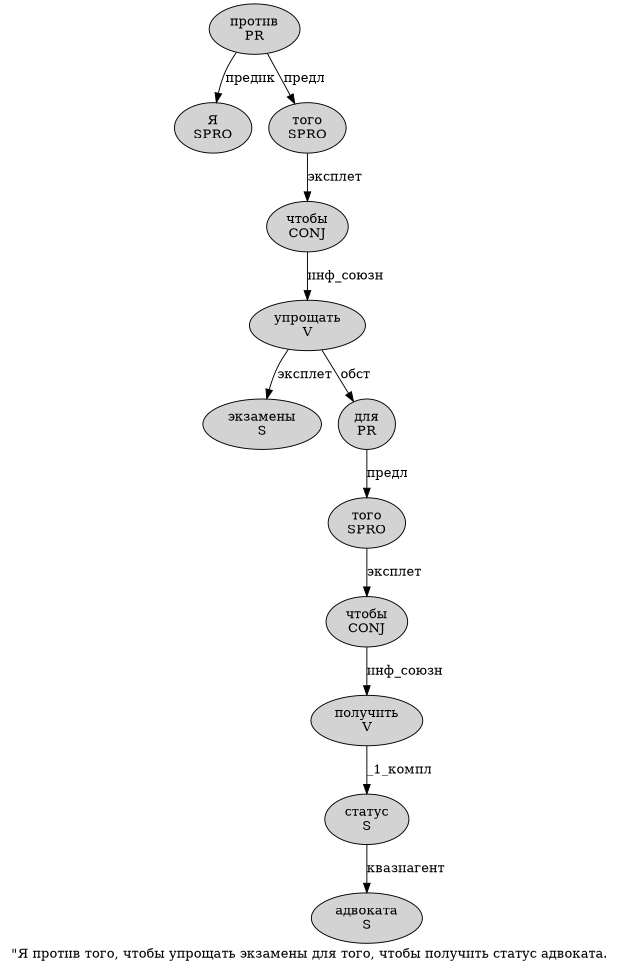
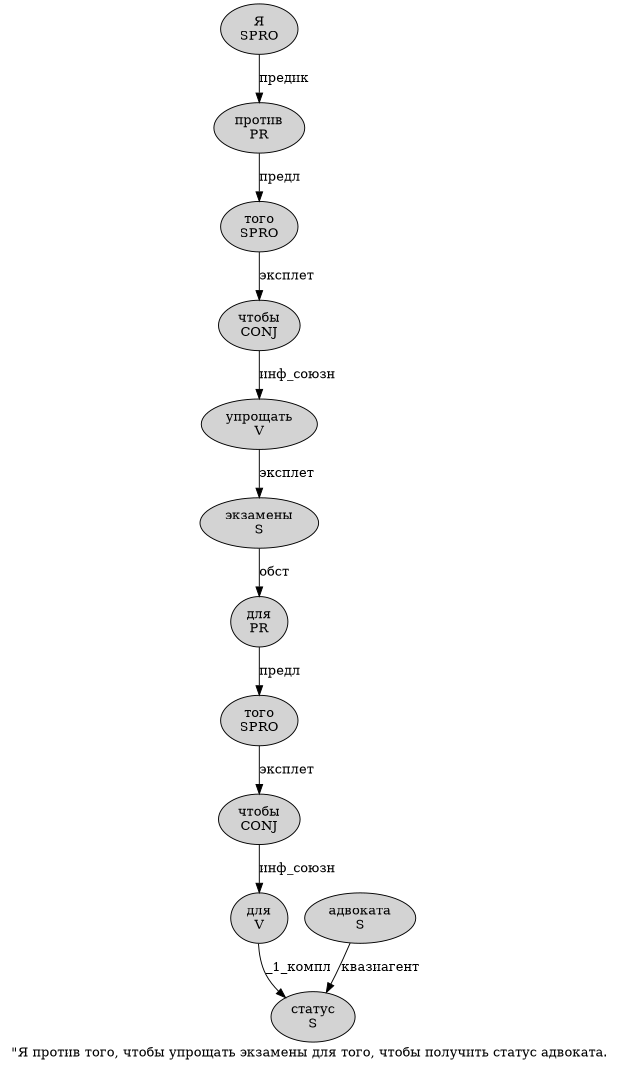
edge "против PR" -> "Я SPRO": reversed
edge "упрощать V" -> "для PR": now "экзамены S" -> "для PR"
node "получить V": label "получить V" -> "для V"
edge "статус S" -> "адвоката S": reversed
